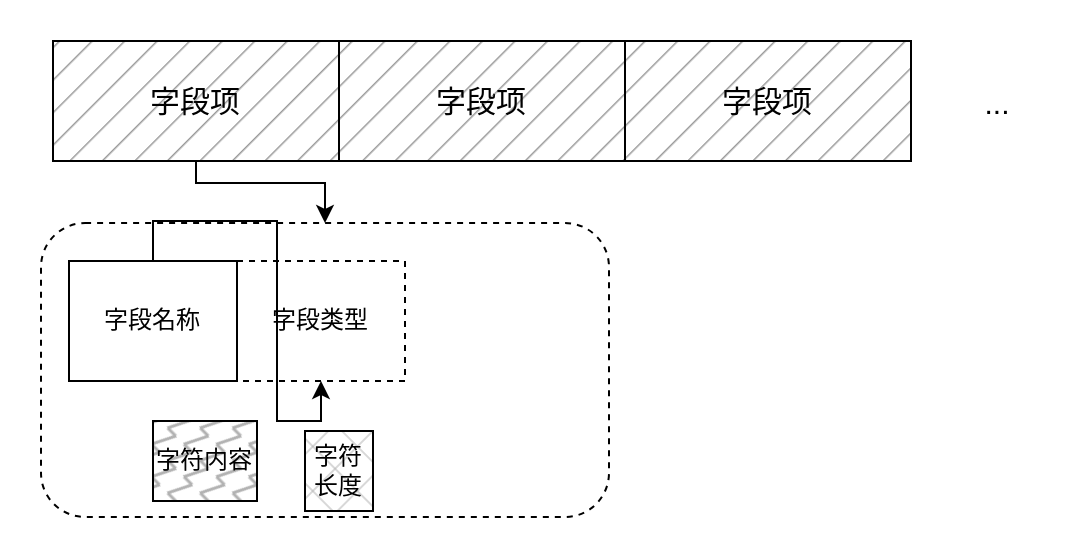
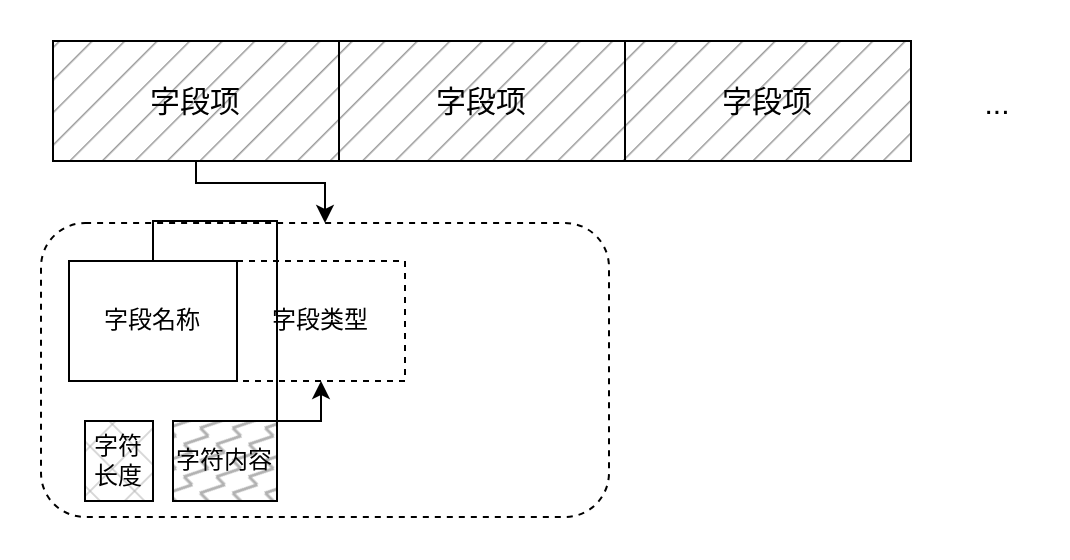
node "字符内容": moved (205, 461) -> (225, 461)
node "字符长度": moved (339, 471) -> (119, 461)
